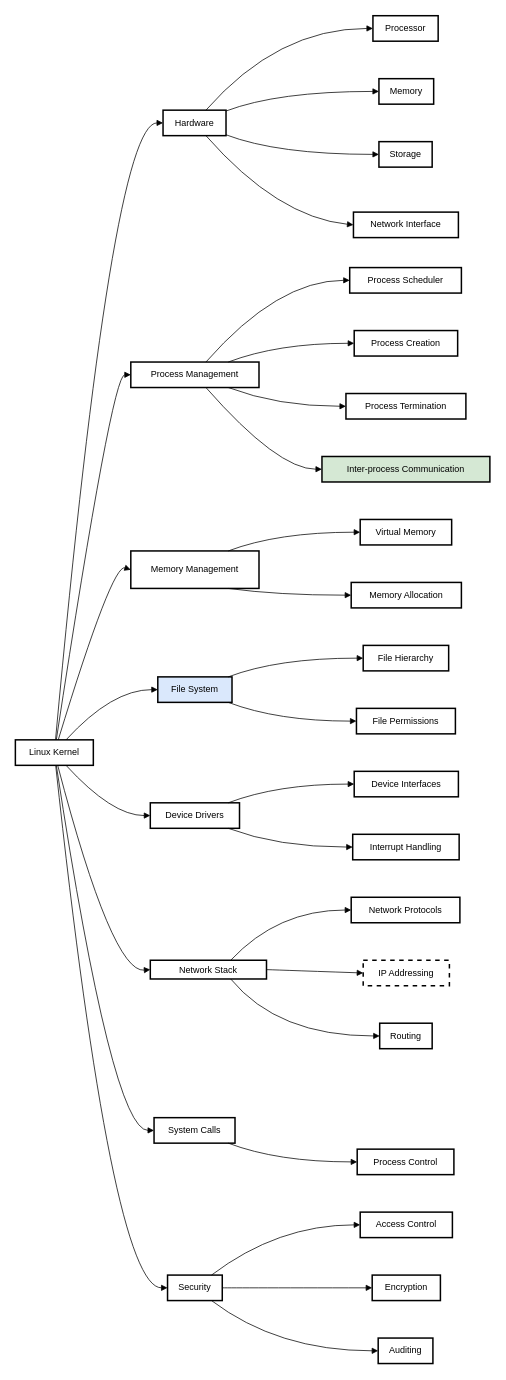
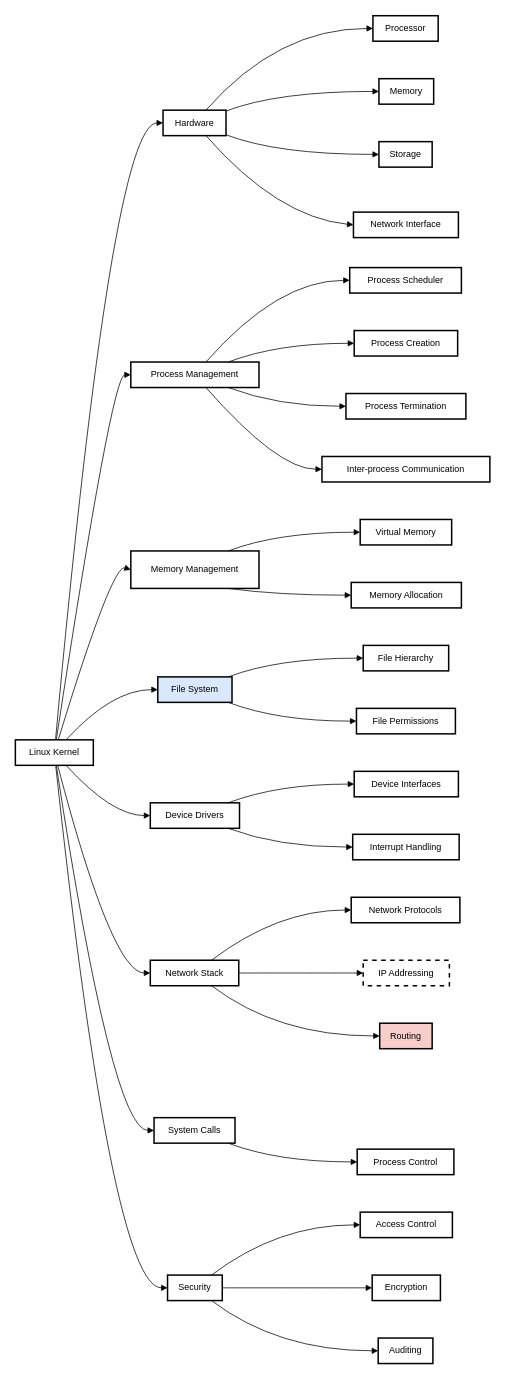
node "Inter-process Communication": fillcolor #d5e8d4 -> #ffffff
node "Network Stack": size 116x19 -> 89x26
node "Routing": fillcolor #ffffff -> #f8cecc
